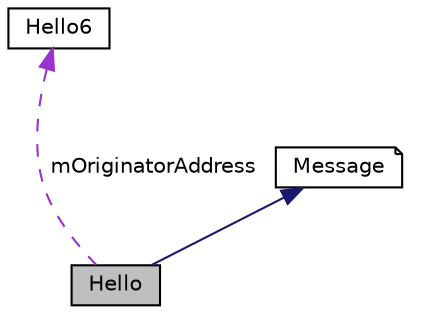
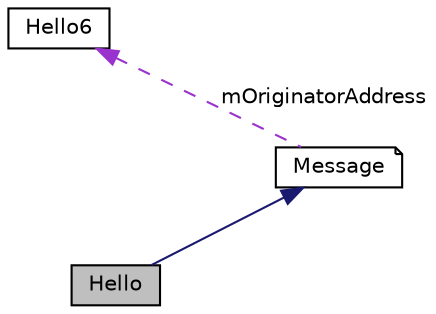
edge "Hello" -> "Hello6": now "Message" -> "Hello6"
